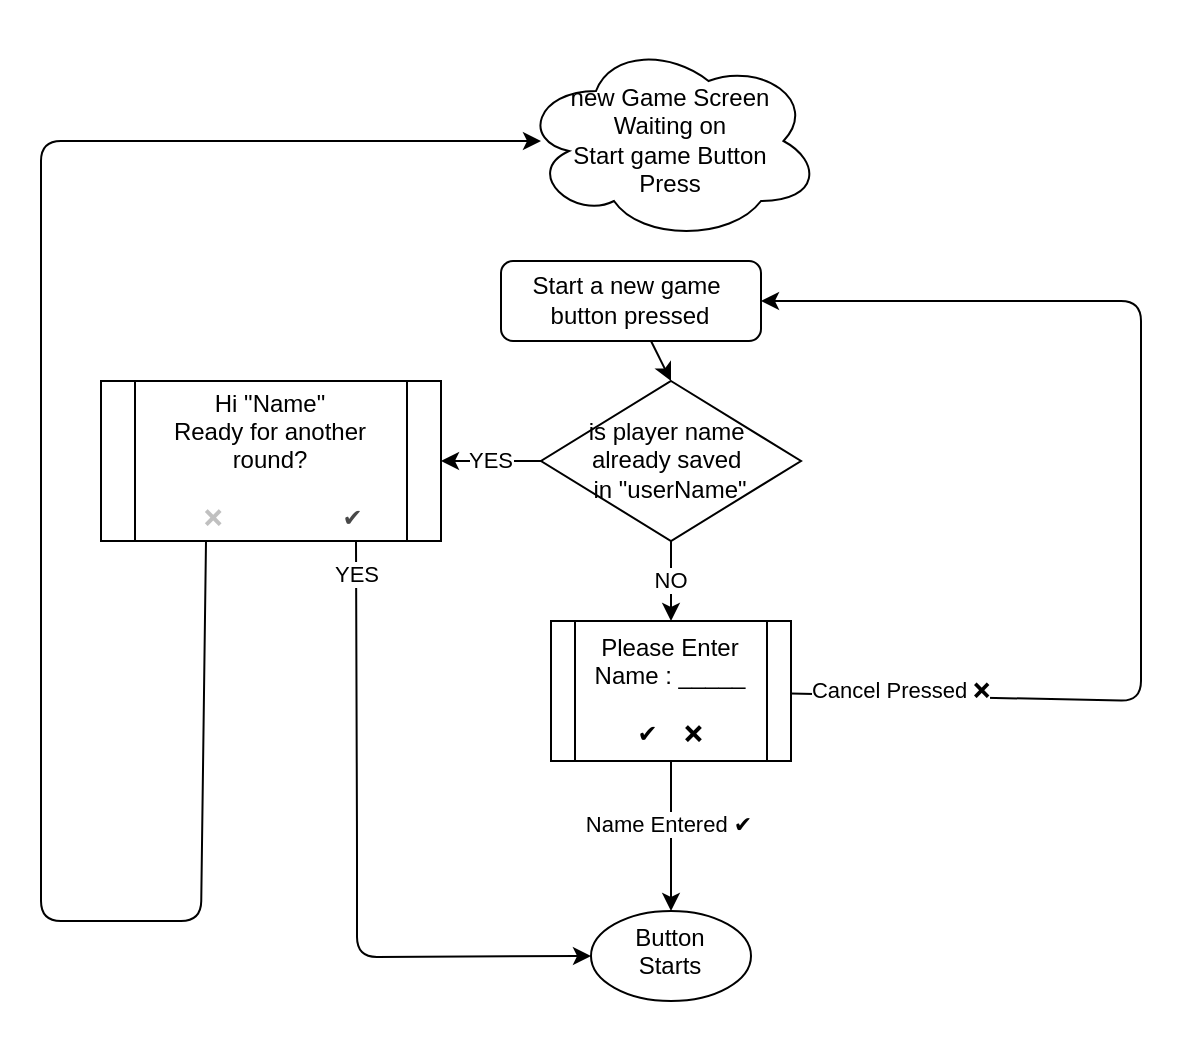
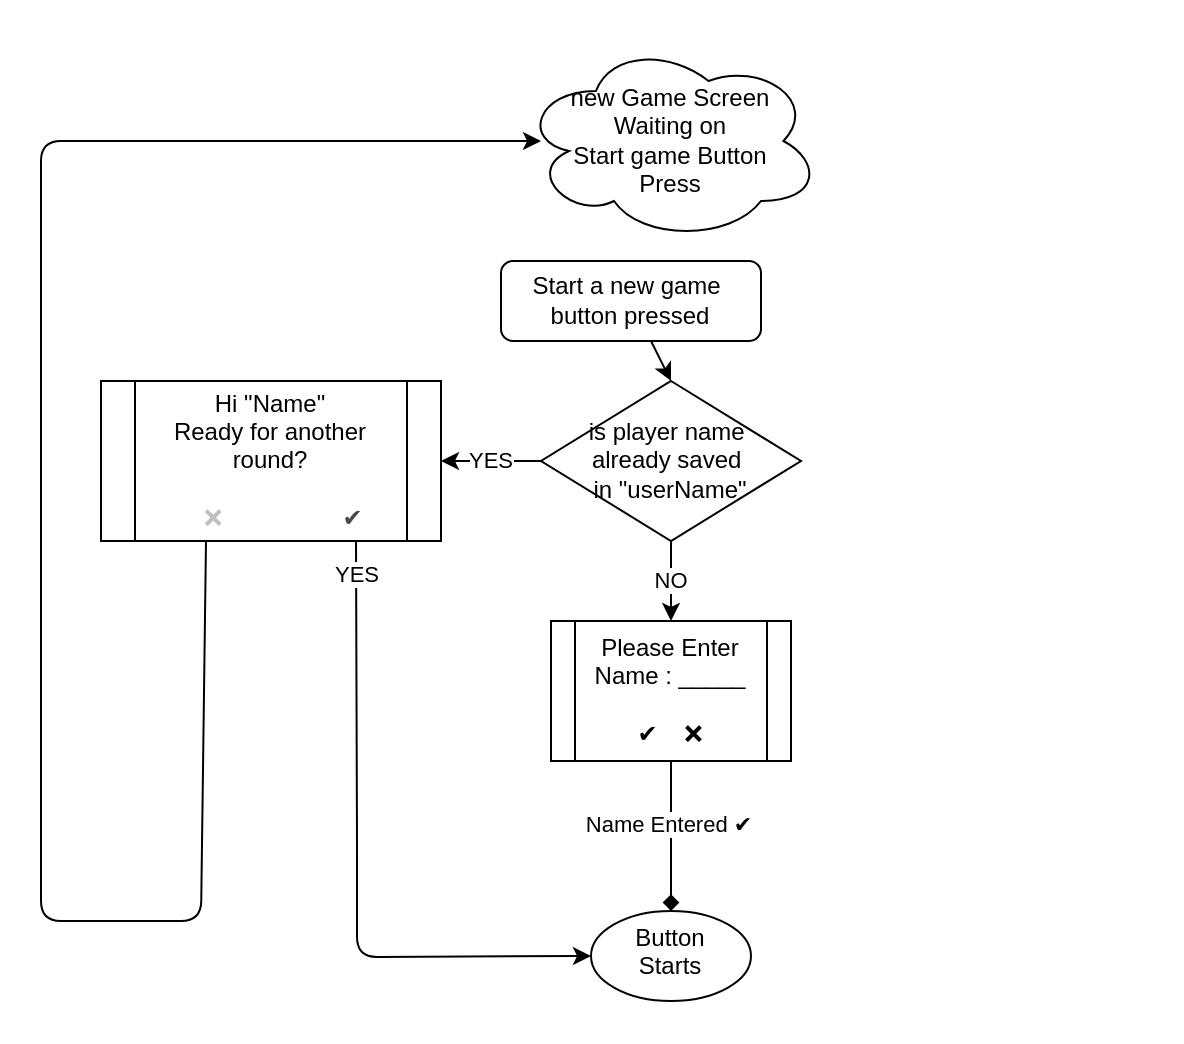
edge "Please Enter Name : _____ ✔ ❌" -> "Start a new game button pressed": removed, label "Cancel Pressed ❌"
edge "Please Enter Name : _____ ✔ ❌" -> "Button Starts": arrowhead classic -> diamond
